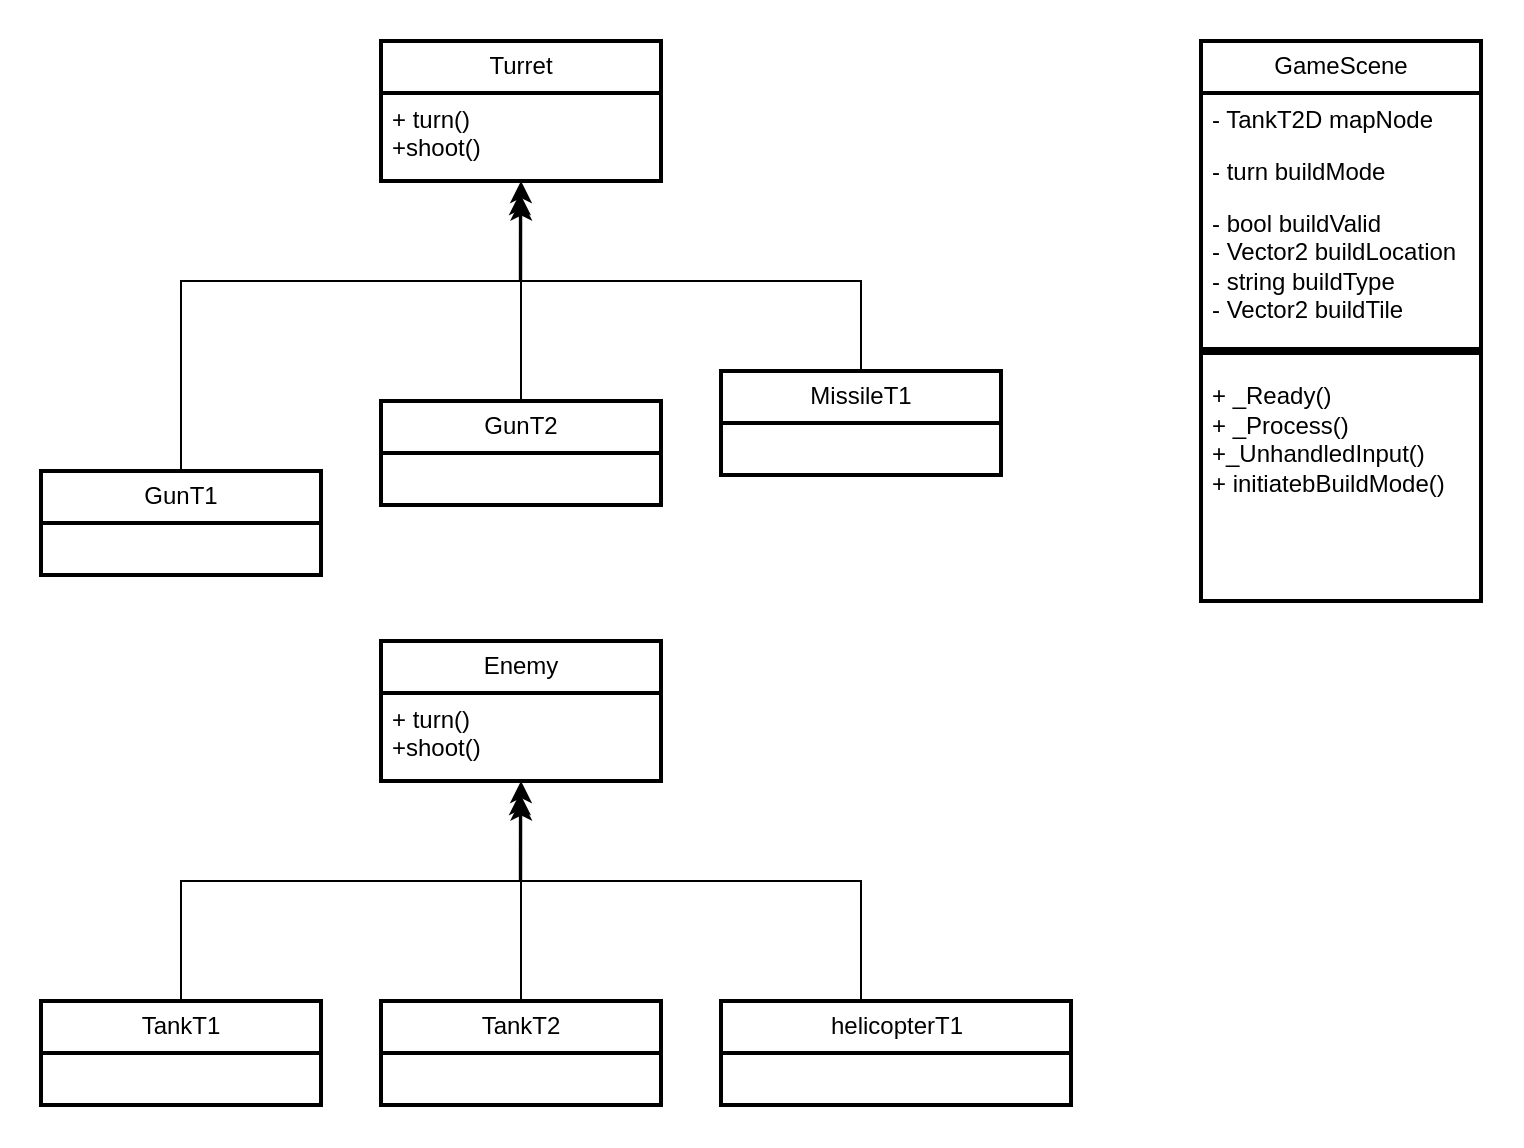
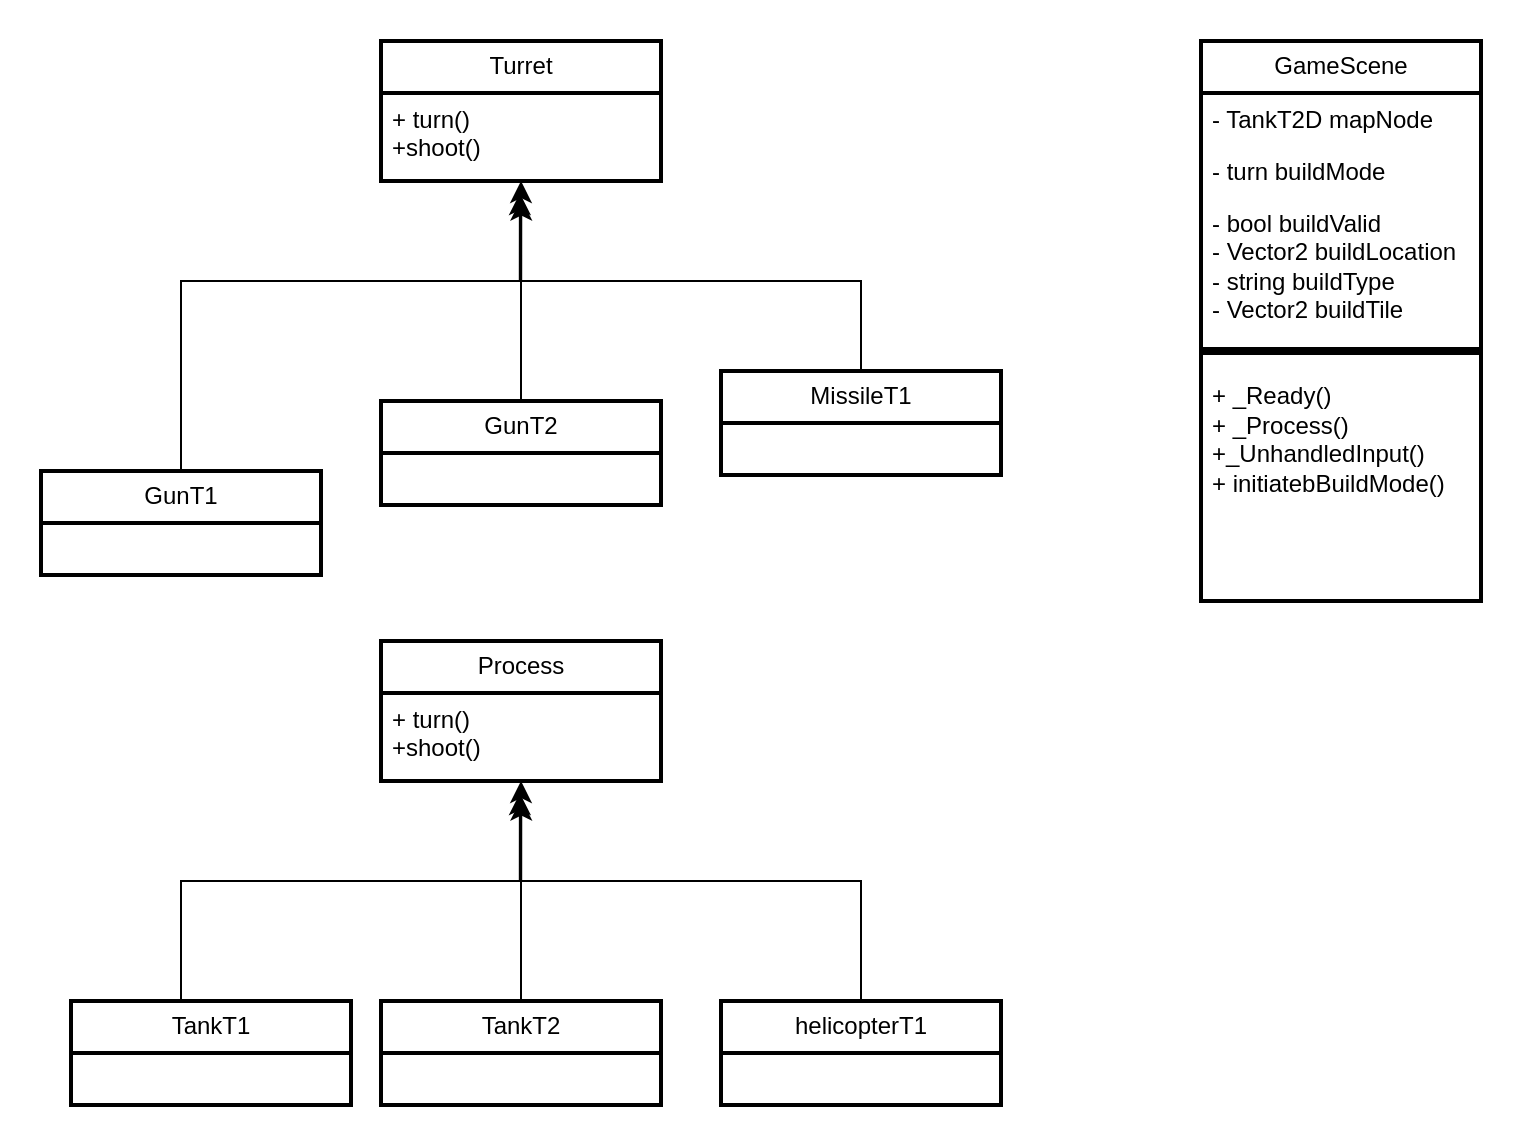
node "Enemy": label "Enemy" -> "Process"
node "TankT1": moved (181, 1053) -> (211, 1053)
node "helicopterT1": size 350x104 -> 280x104
